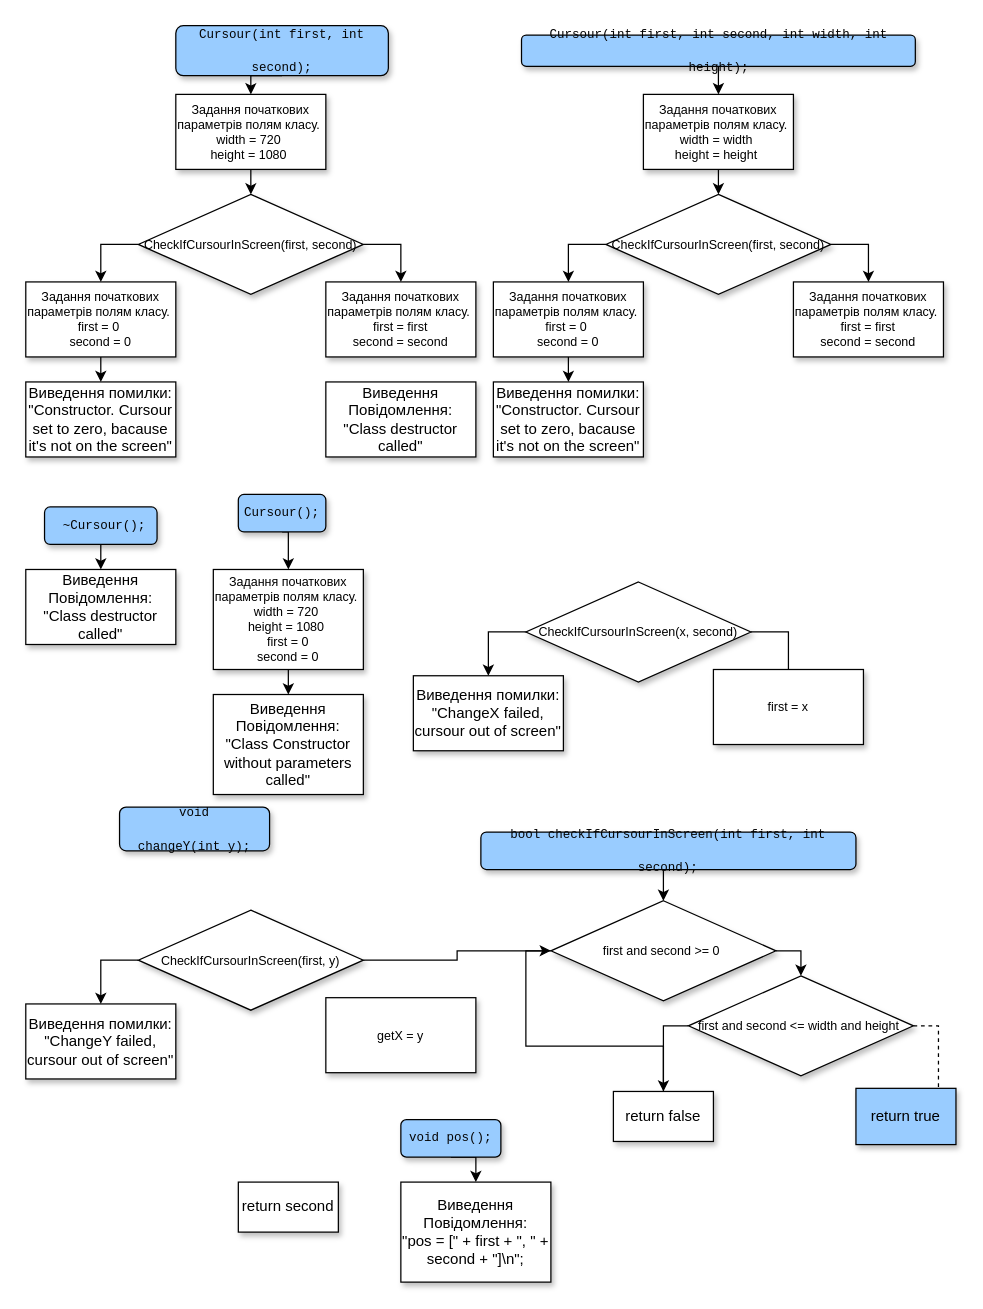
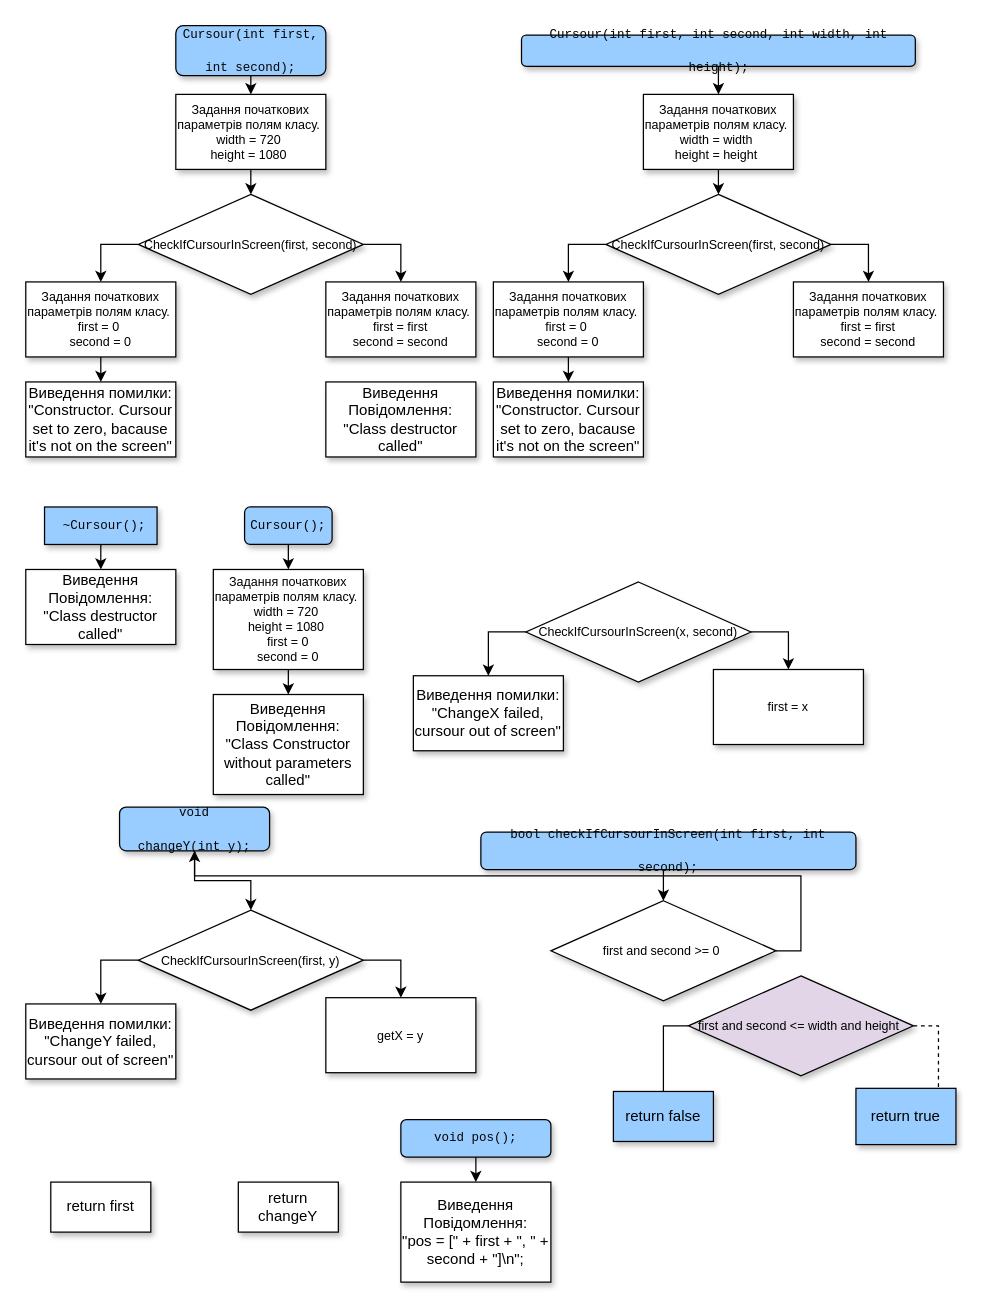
node "Cursour(int first, int second);": size 213x50 -> 150x50
node "Cursour();": moved (282, 513) -> (288, 526)
node "~Cursour();": shape rounded rectangle -> rectangle
edge "CheckIfCursourInScreen(x, second)" -- "first = x": arrowhead none -> classic
edge "void changeY(int y);" -> "CheckIfCursourInScreen(first, y)": added
edge "CheckIfCursourInScreen(first, y)" -> "first and second >= 0": now "CheckIfCursourInScreen(first, y)" -> "getX = y"
edge "first and second >= 0" -> "first and second <= width and height": now "first and second >= 0" -> "void changeY(int y);"
node "first and second <= width and height": fillcolor #ffffff -> #e1d5e7
edge "first and second >= 0" -> "return false": removed
node "return false": fillcolor #ffffff -> #99ccff
node "void pos();": size 100x38 -> 150x38
node "return first": added
node "return second": label "return second" -> "return changeY"
